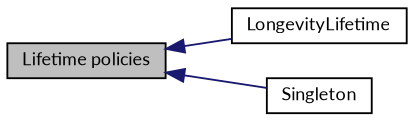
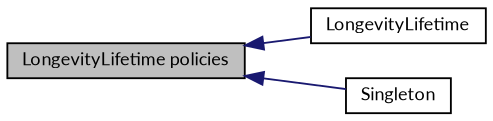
node "Lifetime policies": label "Lifetime policies" -> "LongevityLifetime policies"
